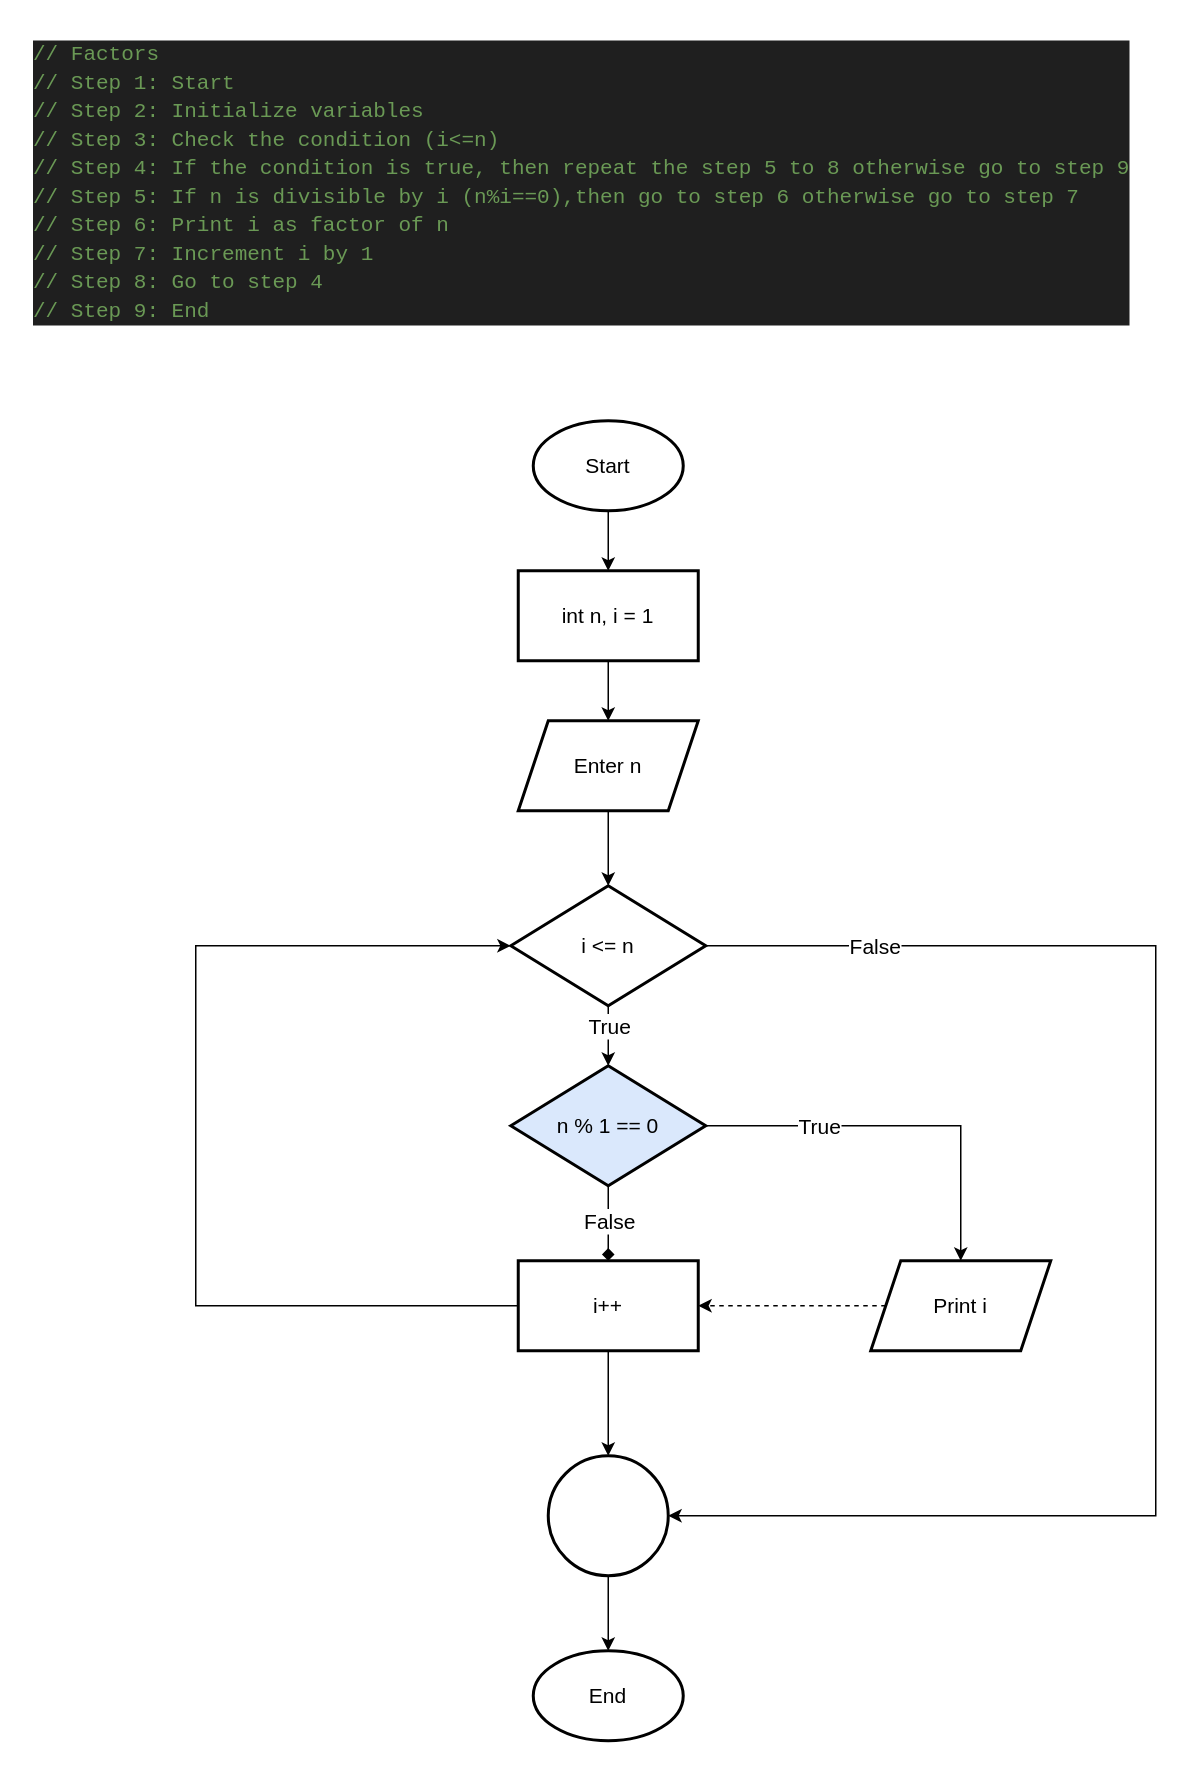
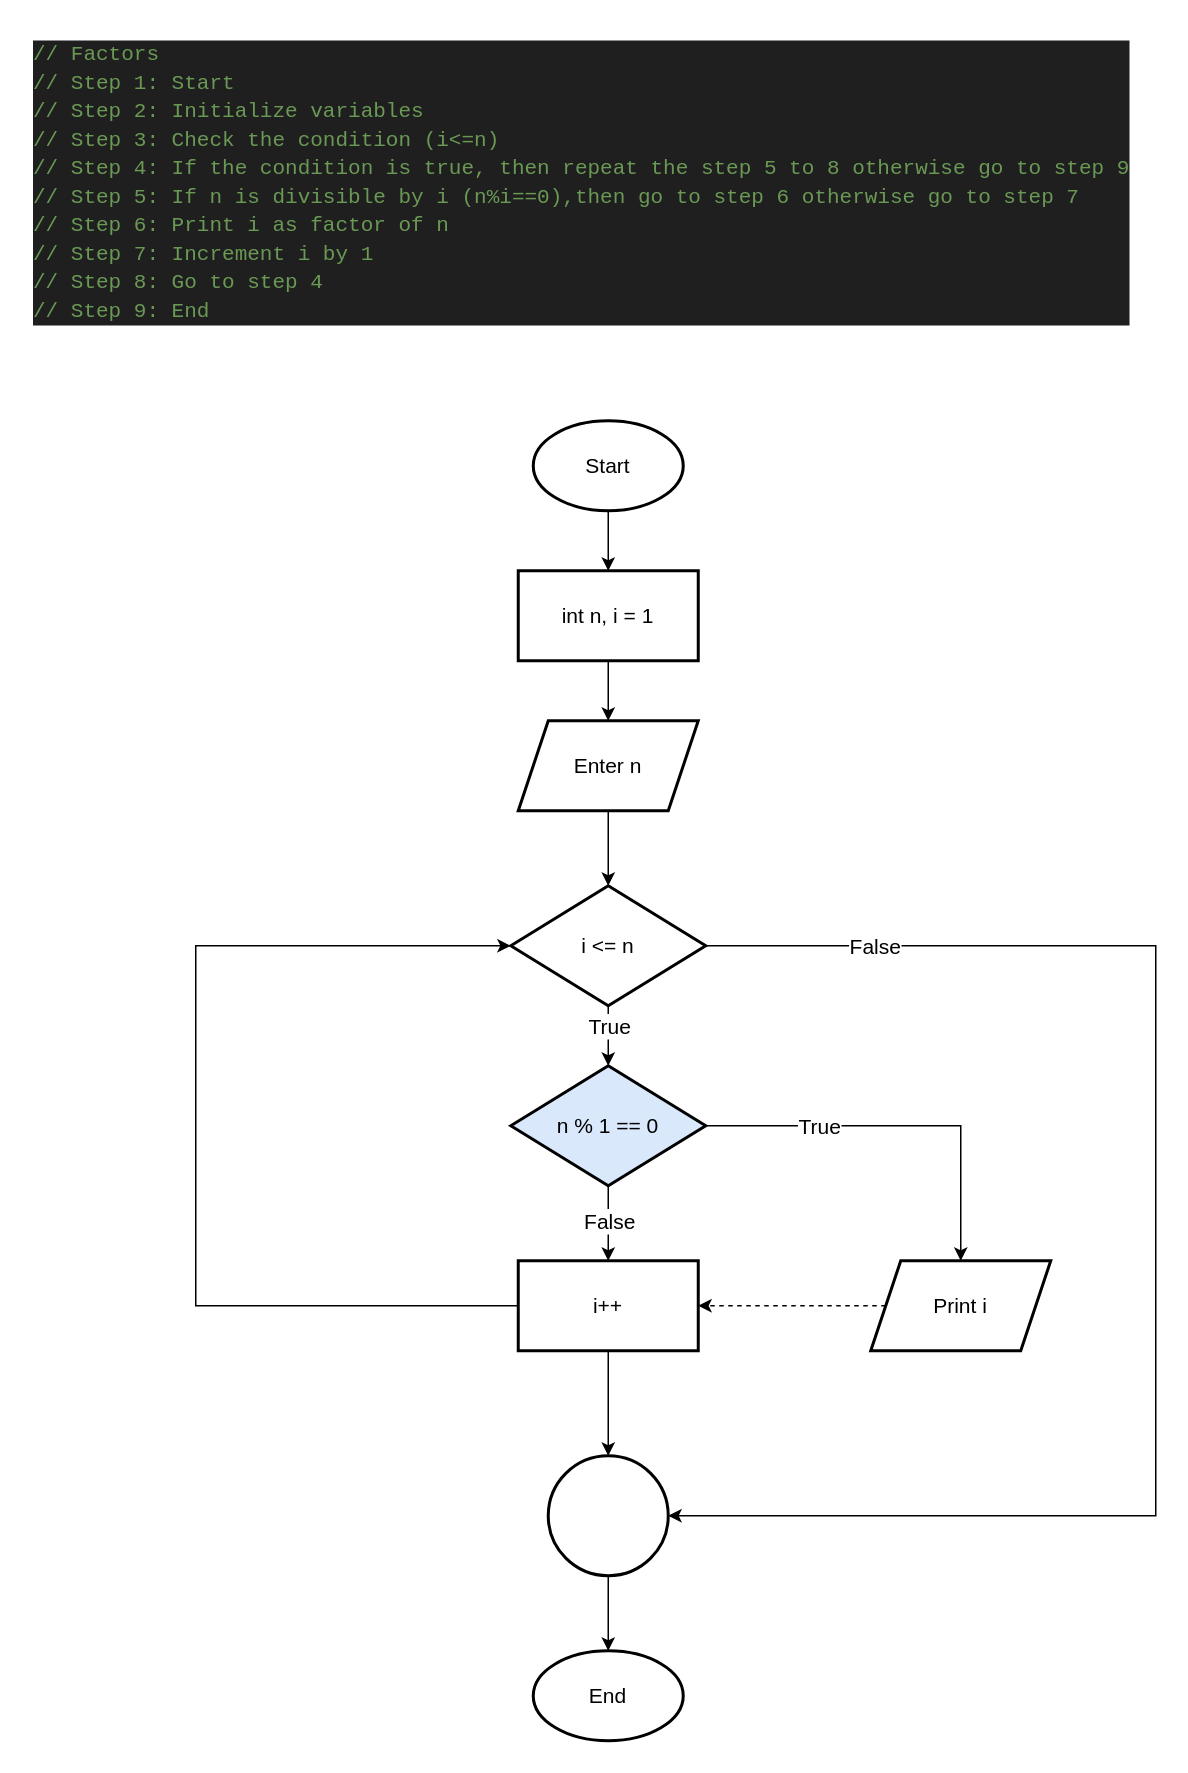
edge "n % 1 == 0" -> "i++": arrowhead diamond -> classic
